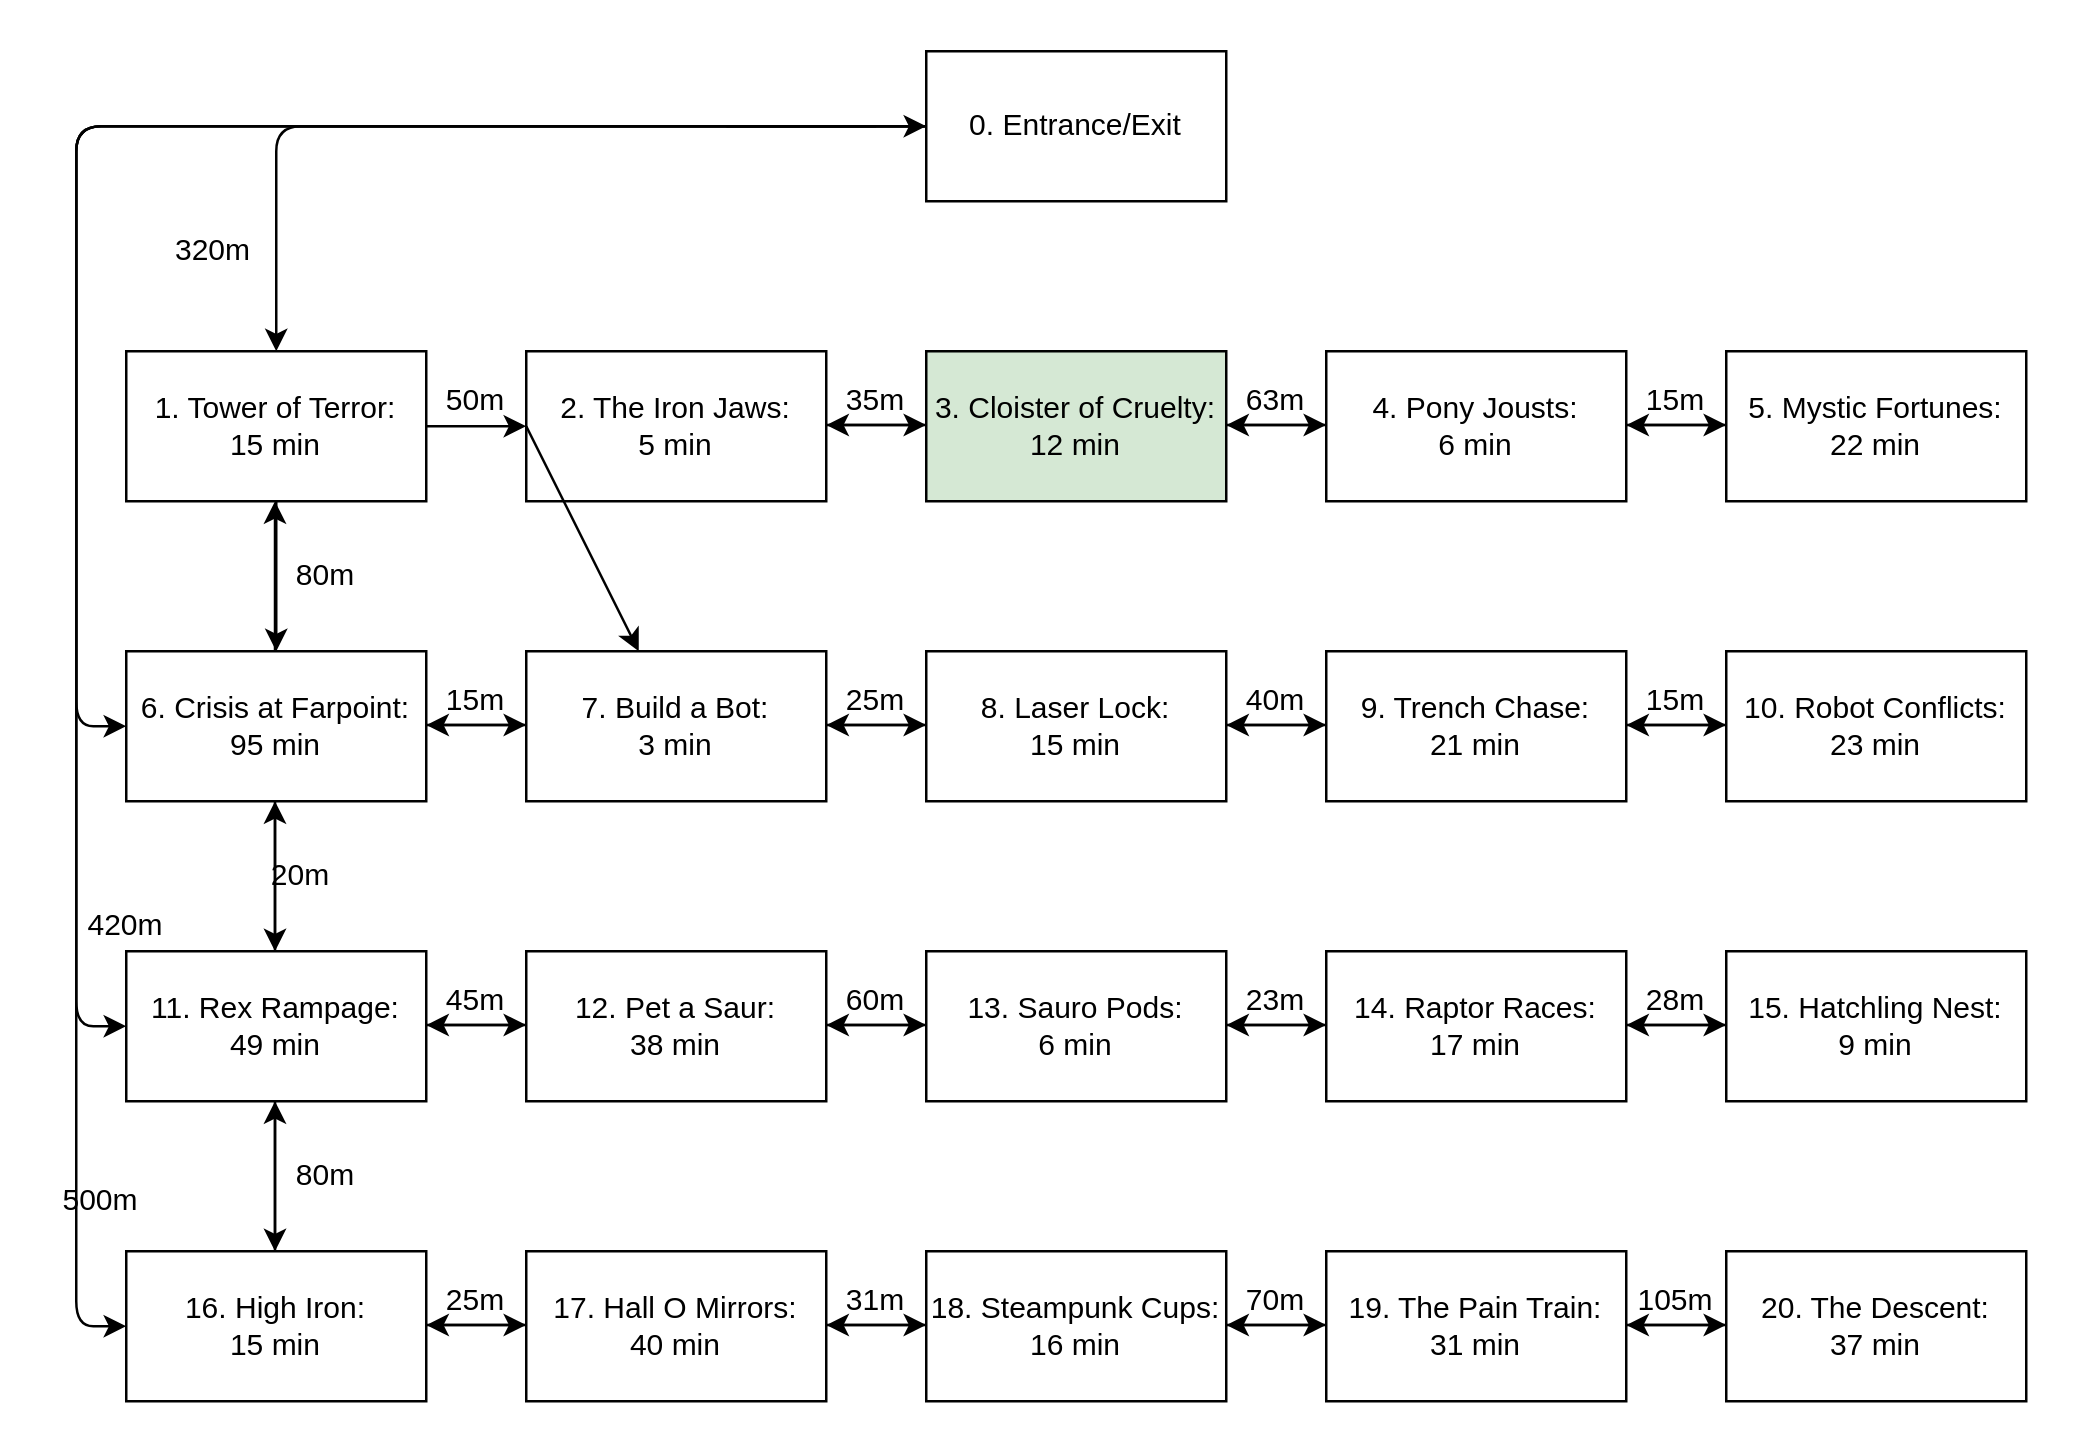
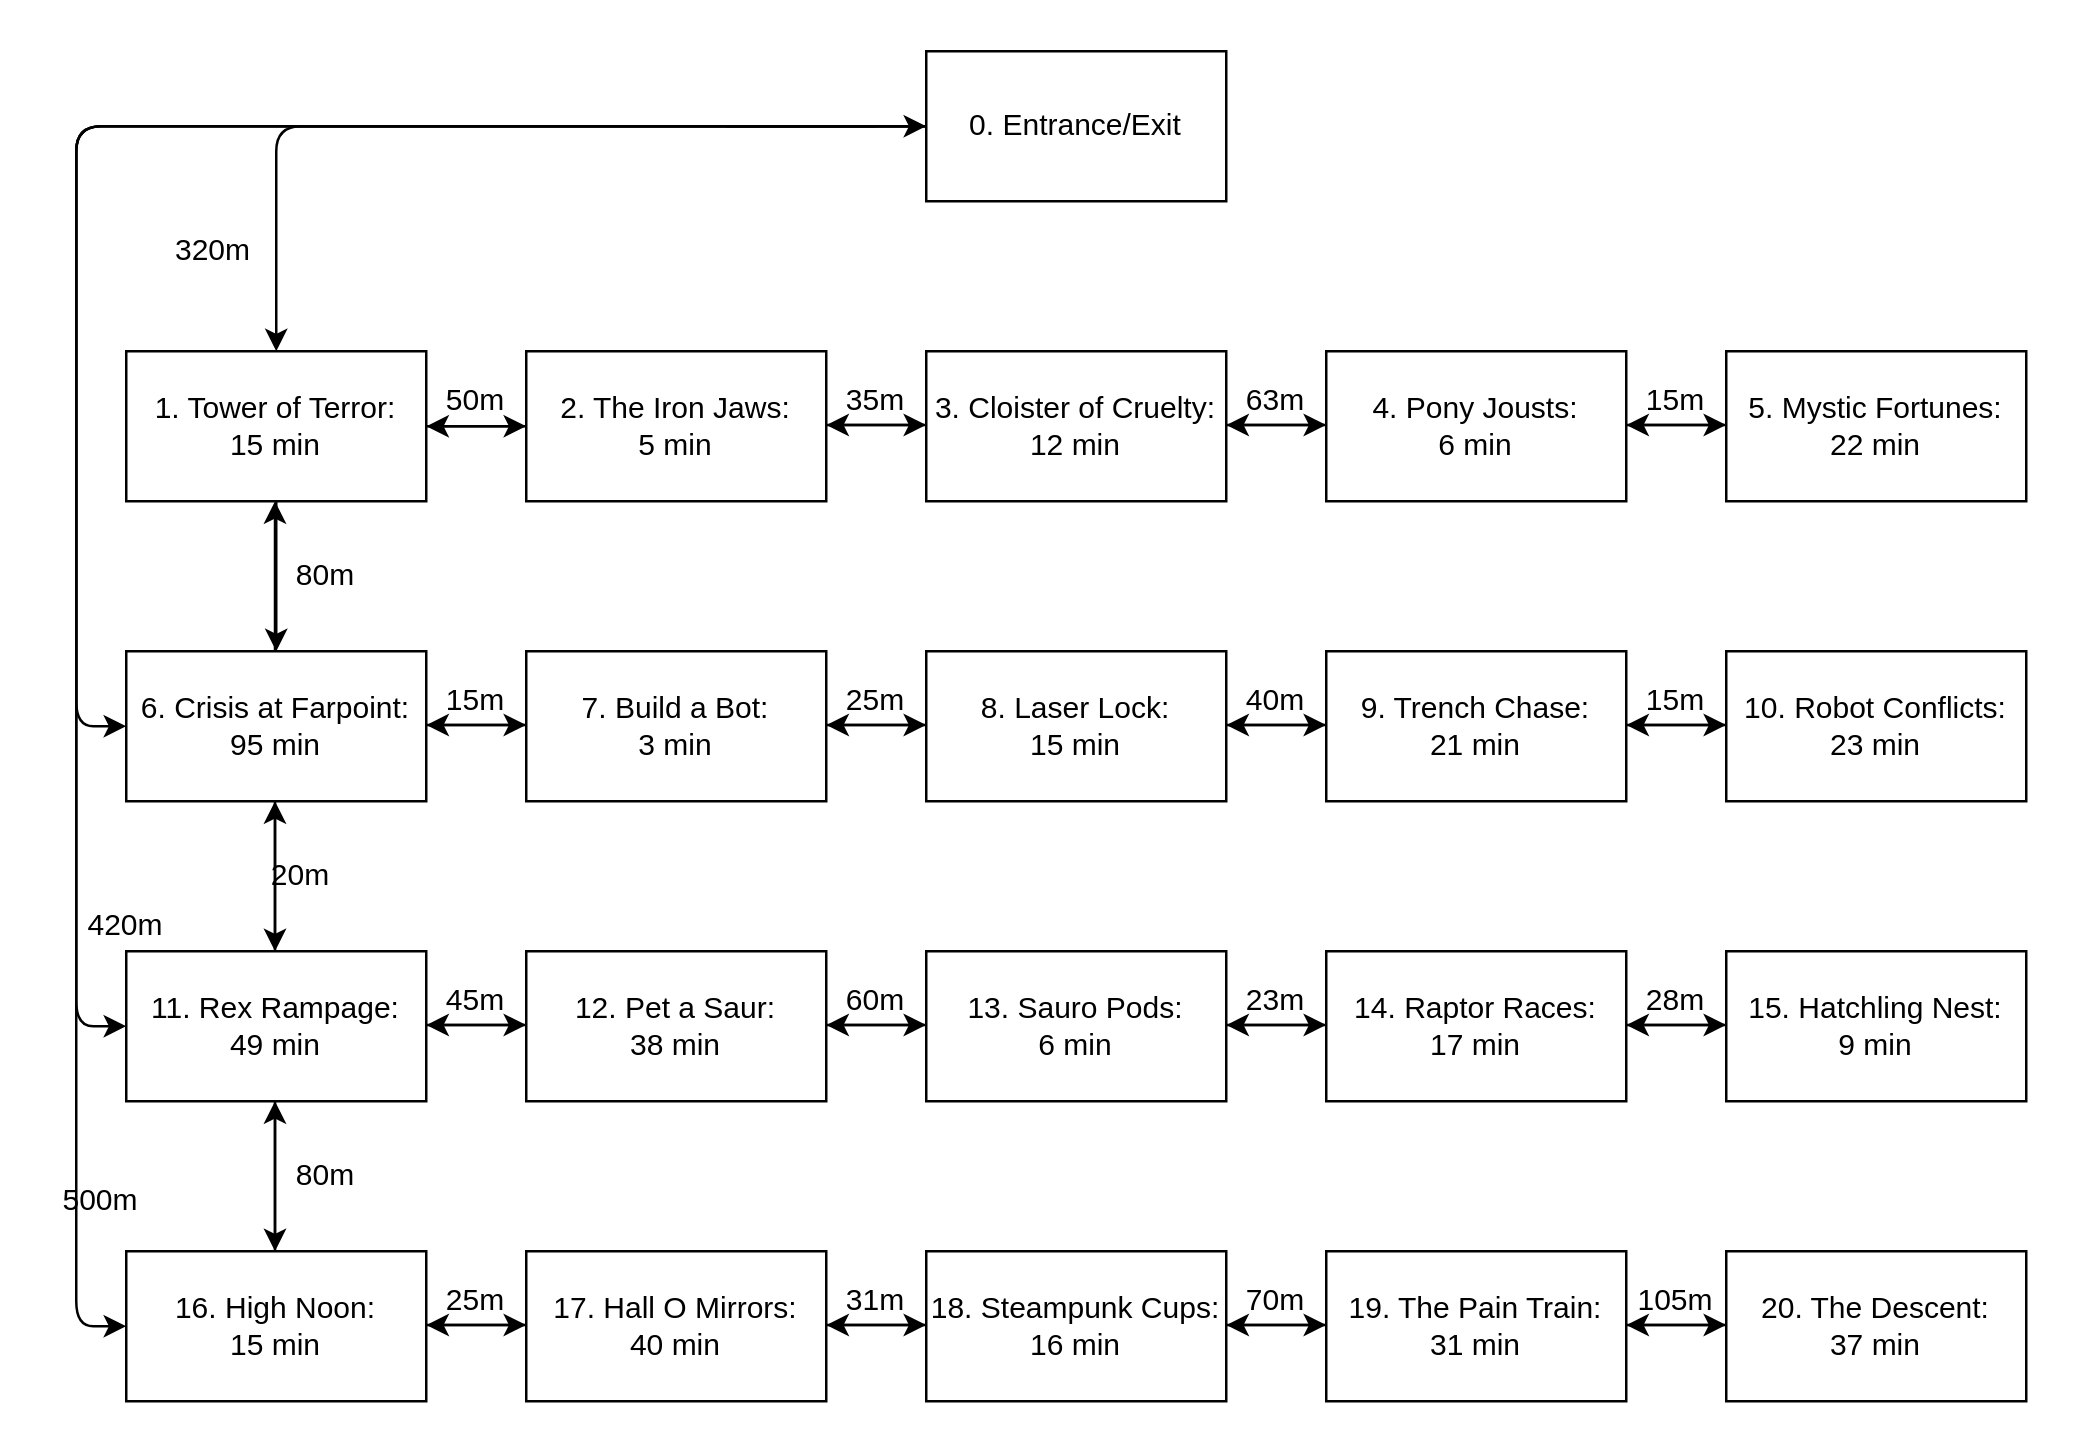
node "3. Cloister of Cruelty: 12 min": fillcolor #d5e8d4 -> #ffffff
edge "2. The Iron Jaws: 5 min" -> "7. Build a Bot: 3 min": now "2. The Iron Jaws: 5 min" -> "1. Tower of Terror: 15 min"
node "16. High Iron: 15 min": label "16. High Iron: 15 min" -> "16. High Noon: 15 min"
